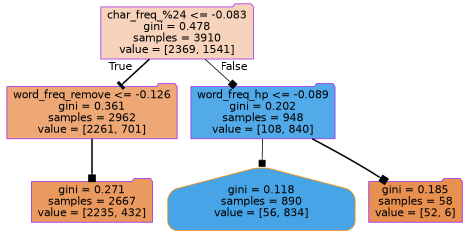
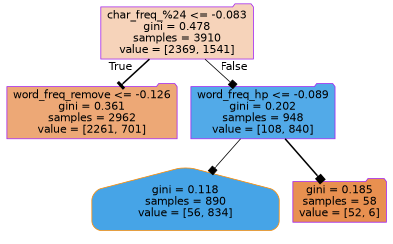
node "gini = 0.271 samples = 2667 value = [2235, 432]": removed
